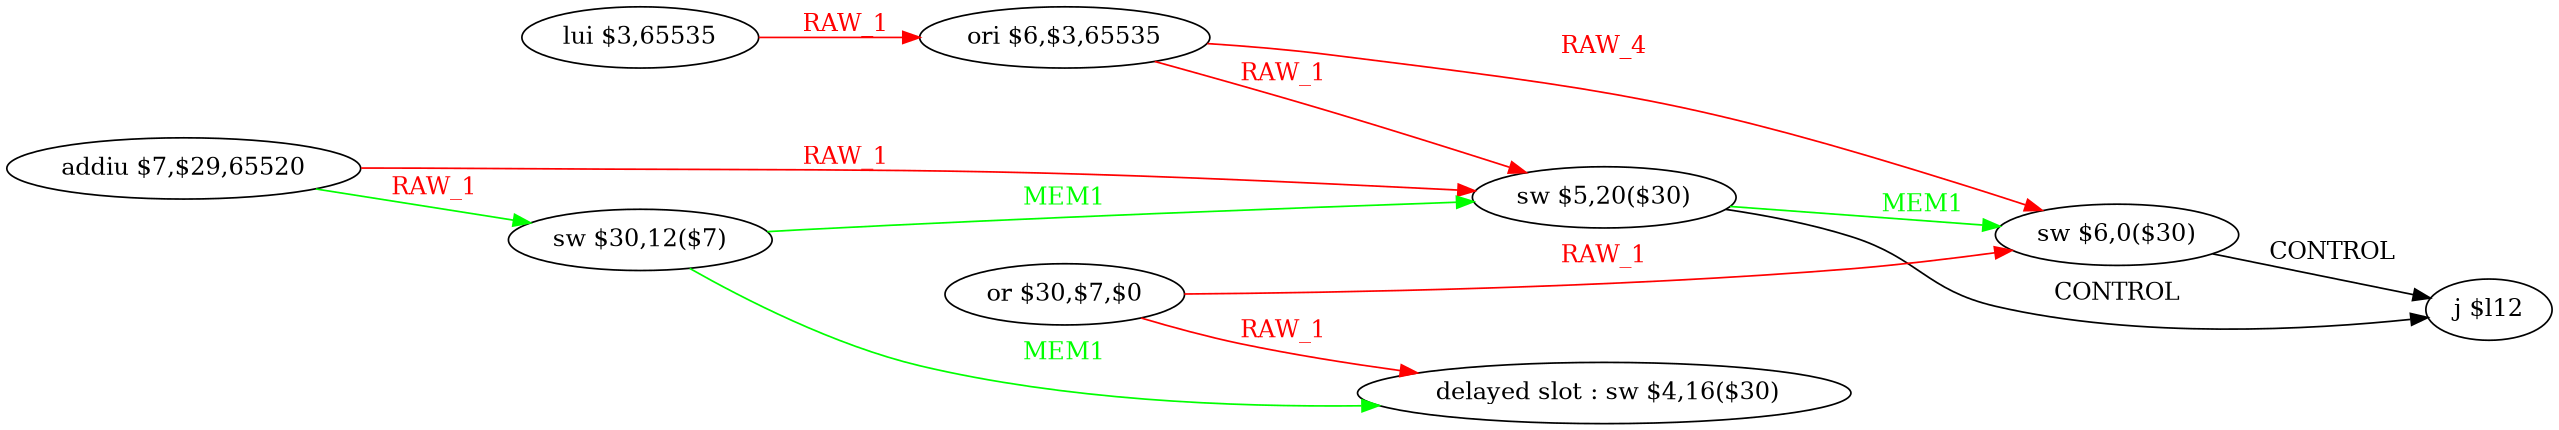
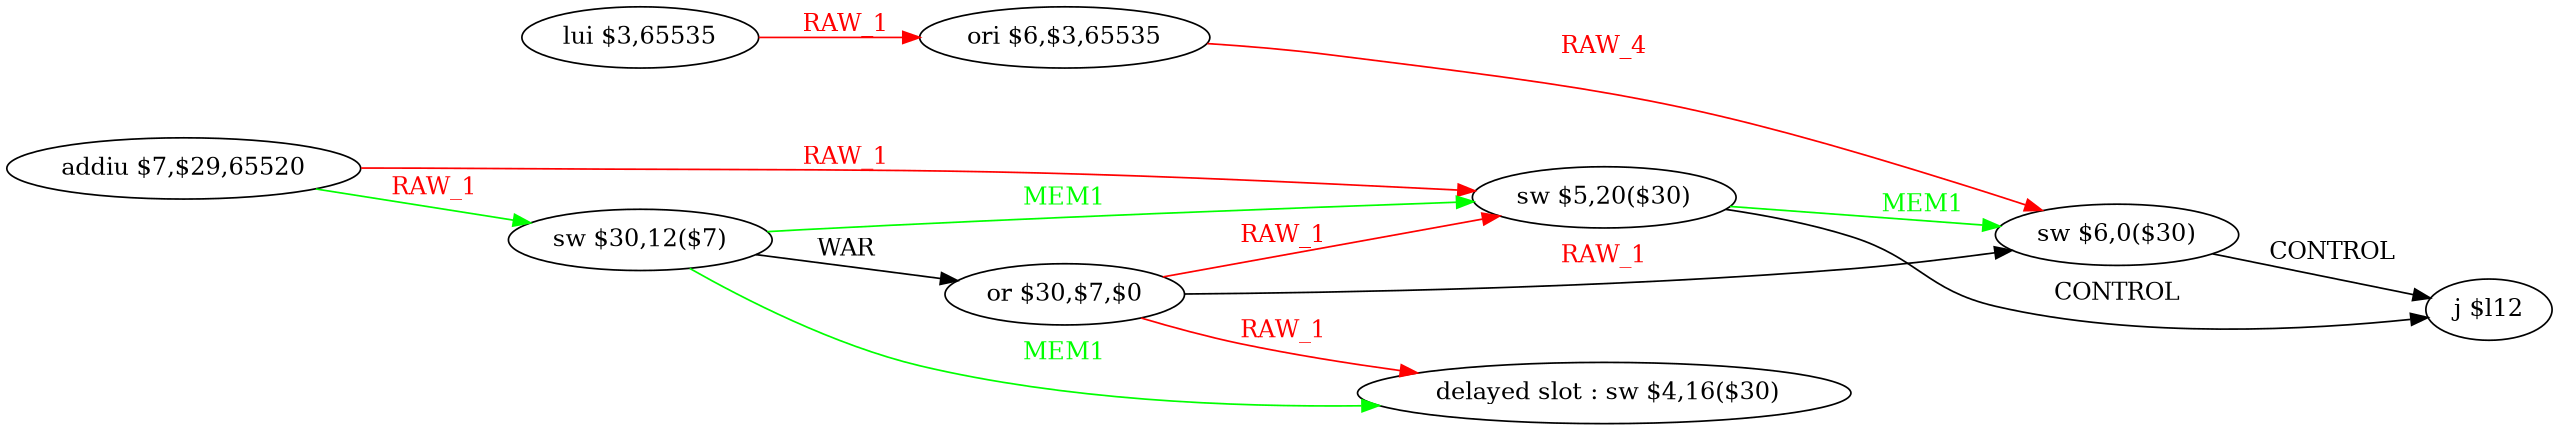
edge "ori $6,$3,65535" -> "sw $5,20($30)": now "or $30,$7,$0" -> "sw $5,20($30)"
edge "sw $30,12($7)" -> "or $30,$7,$0": added, label "WAR"
edge "or $30,$7,$0" -> "sw $6,0($30)": color red -> black
